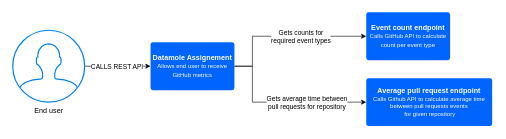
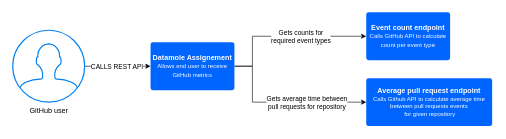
node "End user": label "End user" -> "GitHub user"
